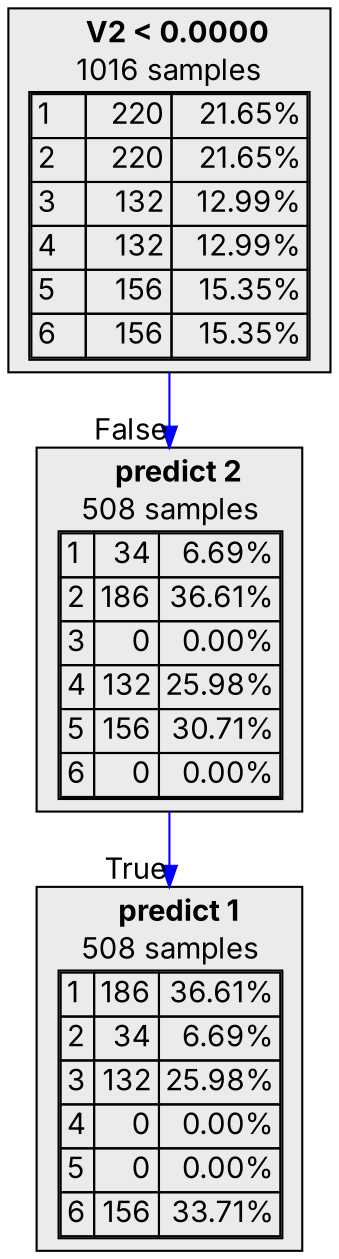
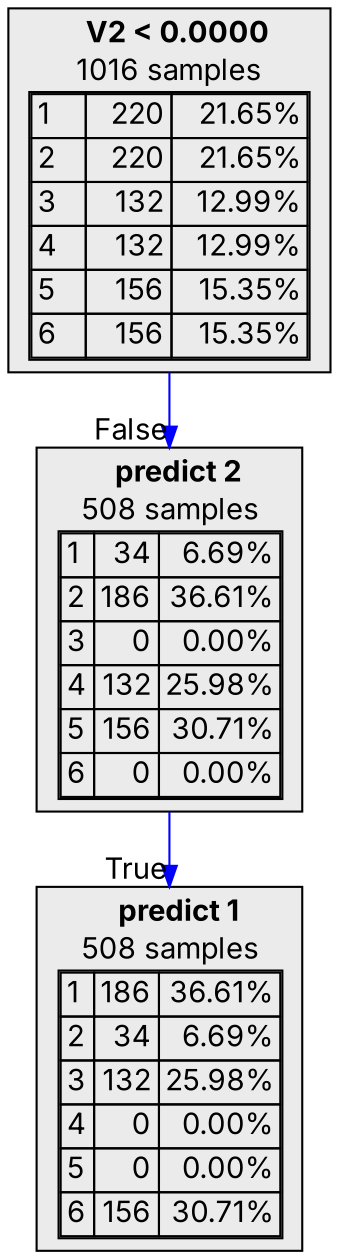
node "predict 1": text "33.71%" -> "30.71%"
